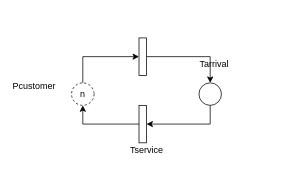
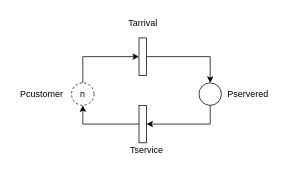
node "Tarrival": moved (214, 64) -> (143, 23)
node "Pcustomer": moved (34, 87) -> (42, 94)
node "Pservered": added
